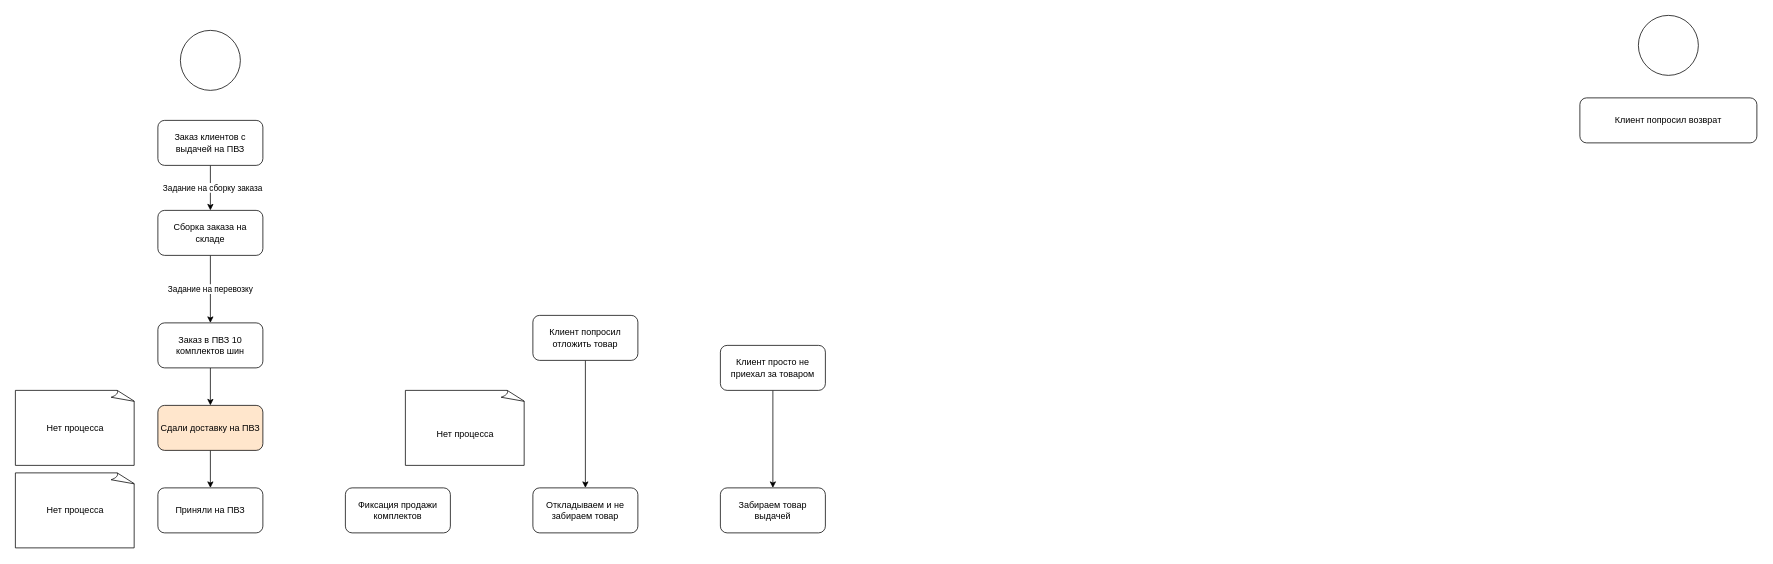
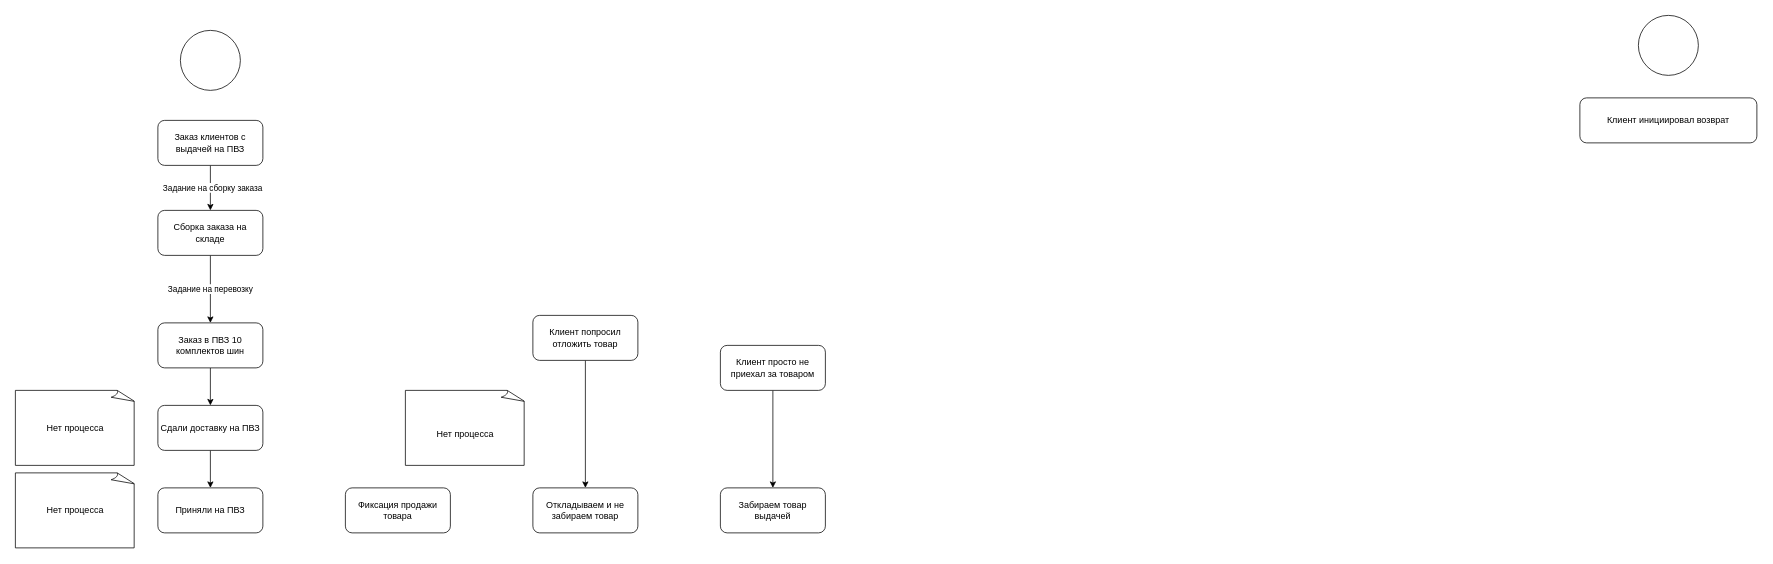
node "Клиент попросил возврат": label "Клиент попросил возврат" -> "Клиент инициировал возврат"
node "Сдали доставку на ПВЗ": fillcolor #ffe6cc -> #ffffff
node "Фиксация продажи комплектов": label "Фиксация продажи комплектов" -> "Фиксация продажи товара"
